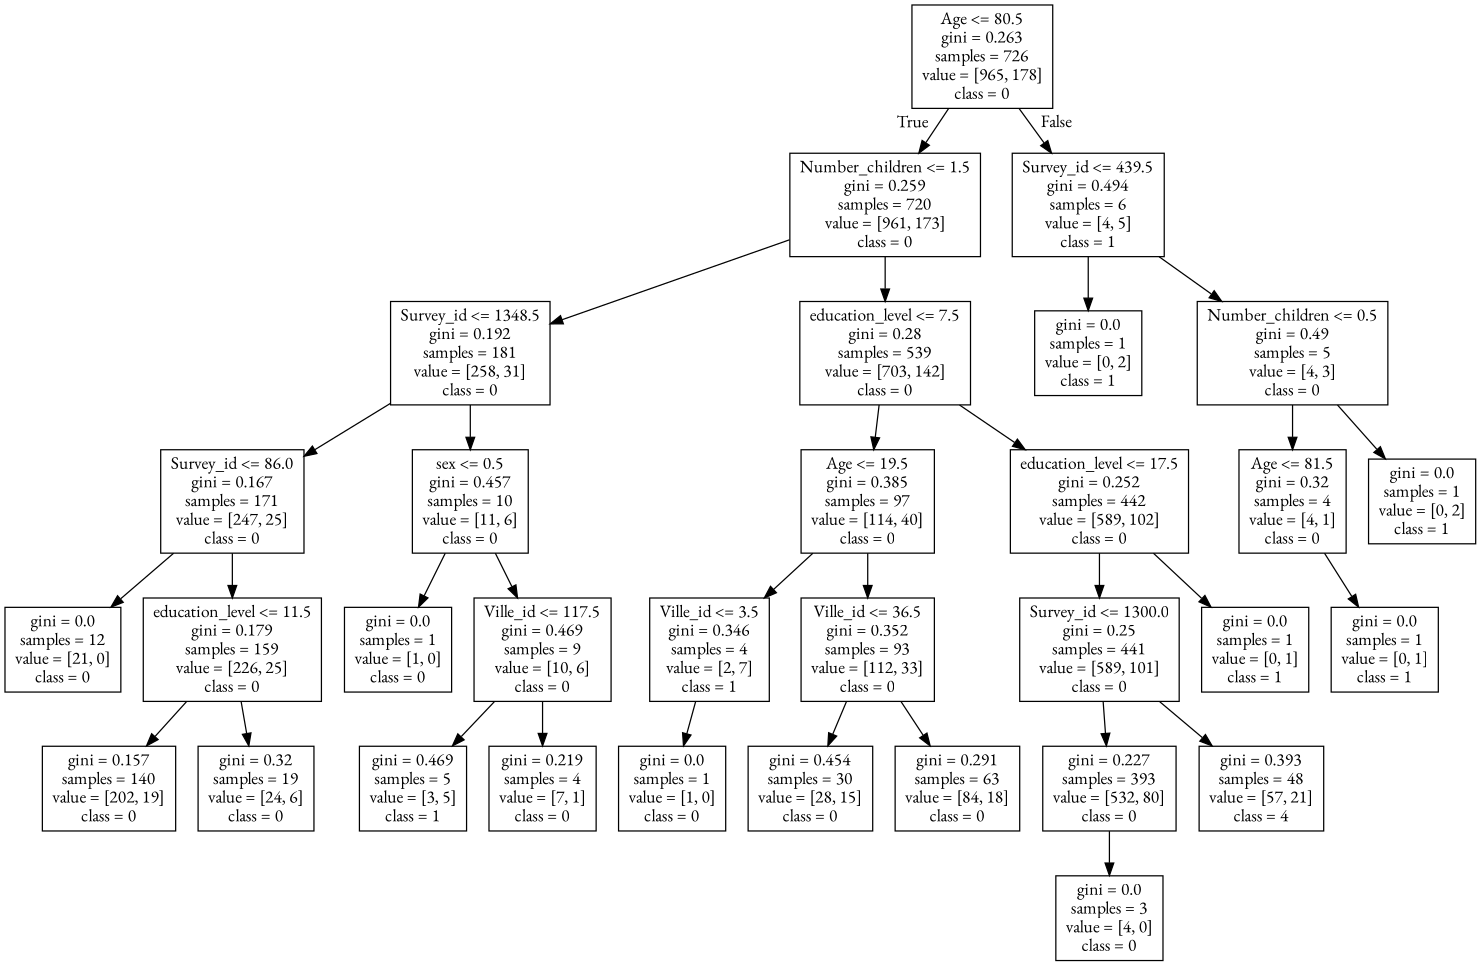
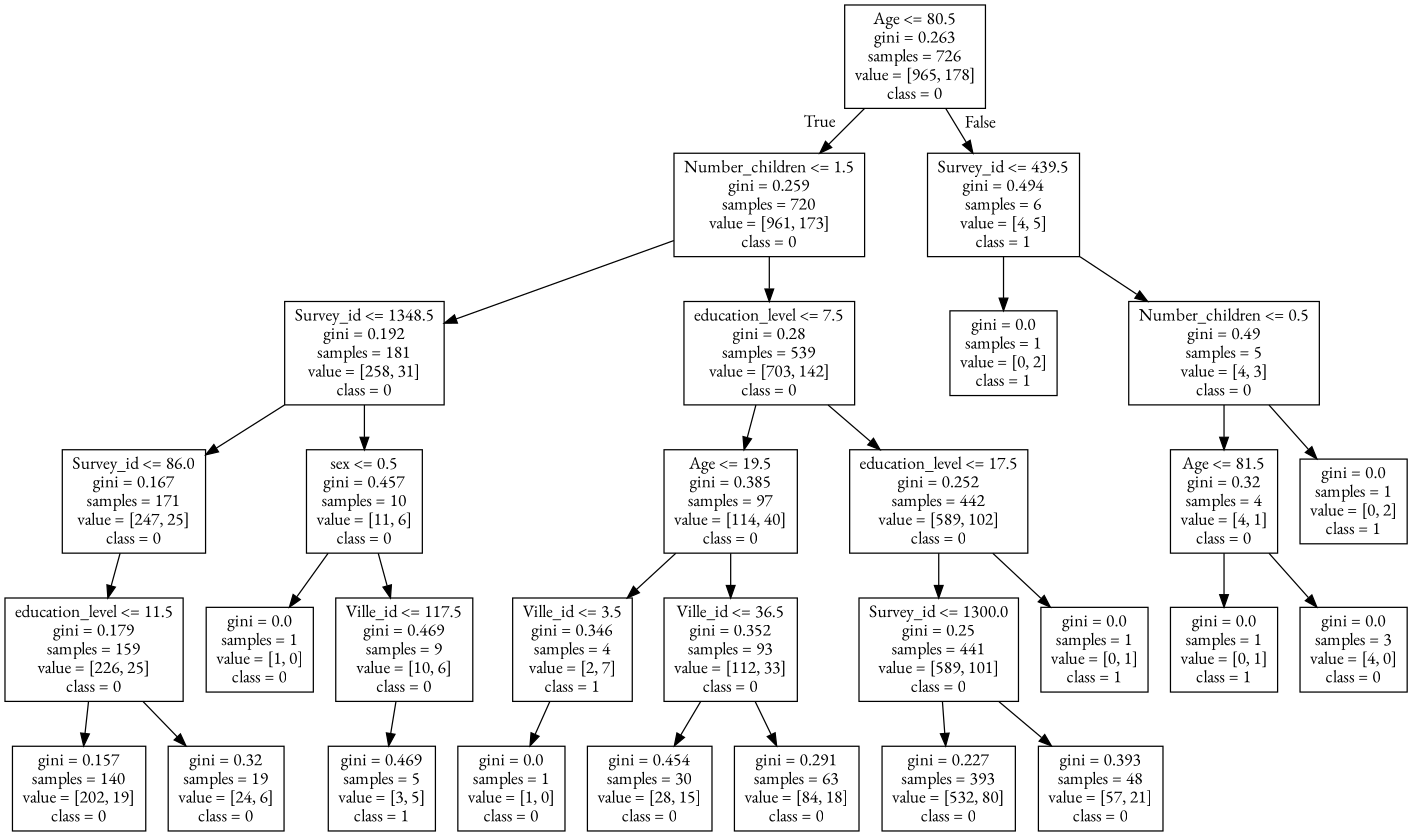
node "gini = 0.0 samples = 12 value = [21, 0] class = 0": removed
node "gini = 0.219 samples = 4 value = [7, 1] class = 0": removed
node "gini = 0.393 samples = 48 value = [57, 21] class = 4": label "gini = 0.393 samples = 48 value = [57, 21] class = 4" -> "gini = 0.393 samples = 48 value = [57, 21] class = 0"
edge "gini = 0.227 samples = 393 value = [532, 80] class = 0" -> "gini = 0.0 samples = 3 value = [4, 0] class = 0": now "Age <= 81.5 gini = 0.32 samples = 4 value = [4, 1] class = 0" -> "gini = 0.0 samples = 3 value = [4, 0] class = 0"
